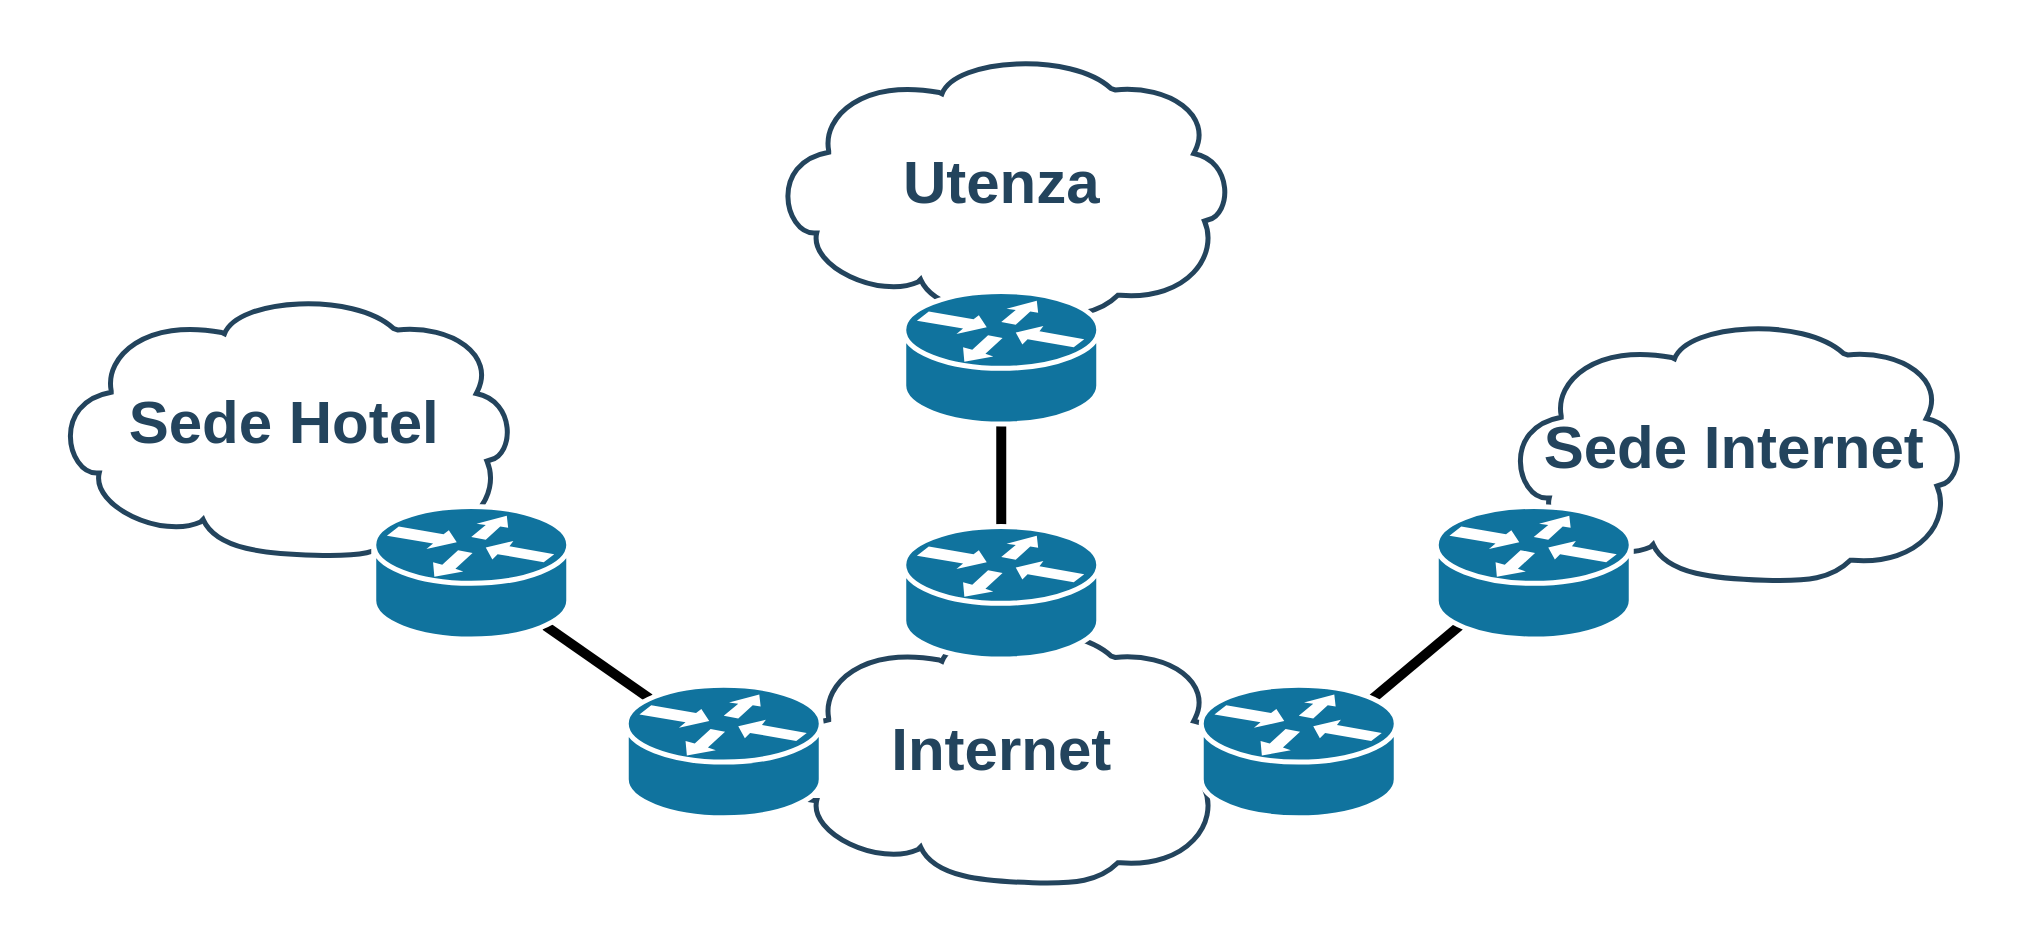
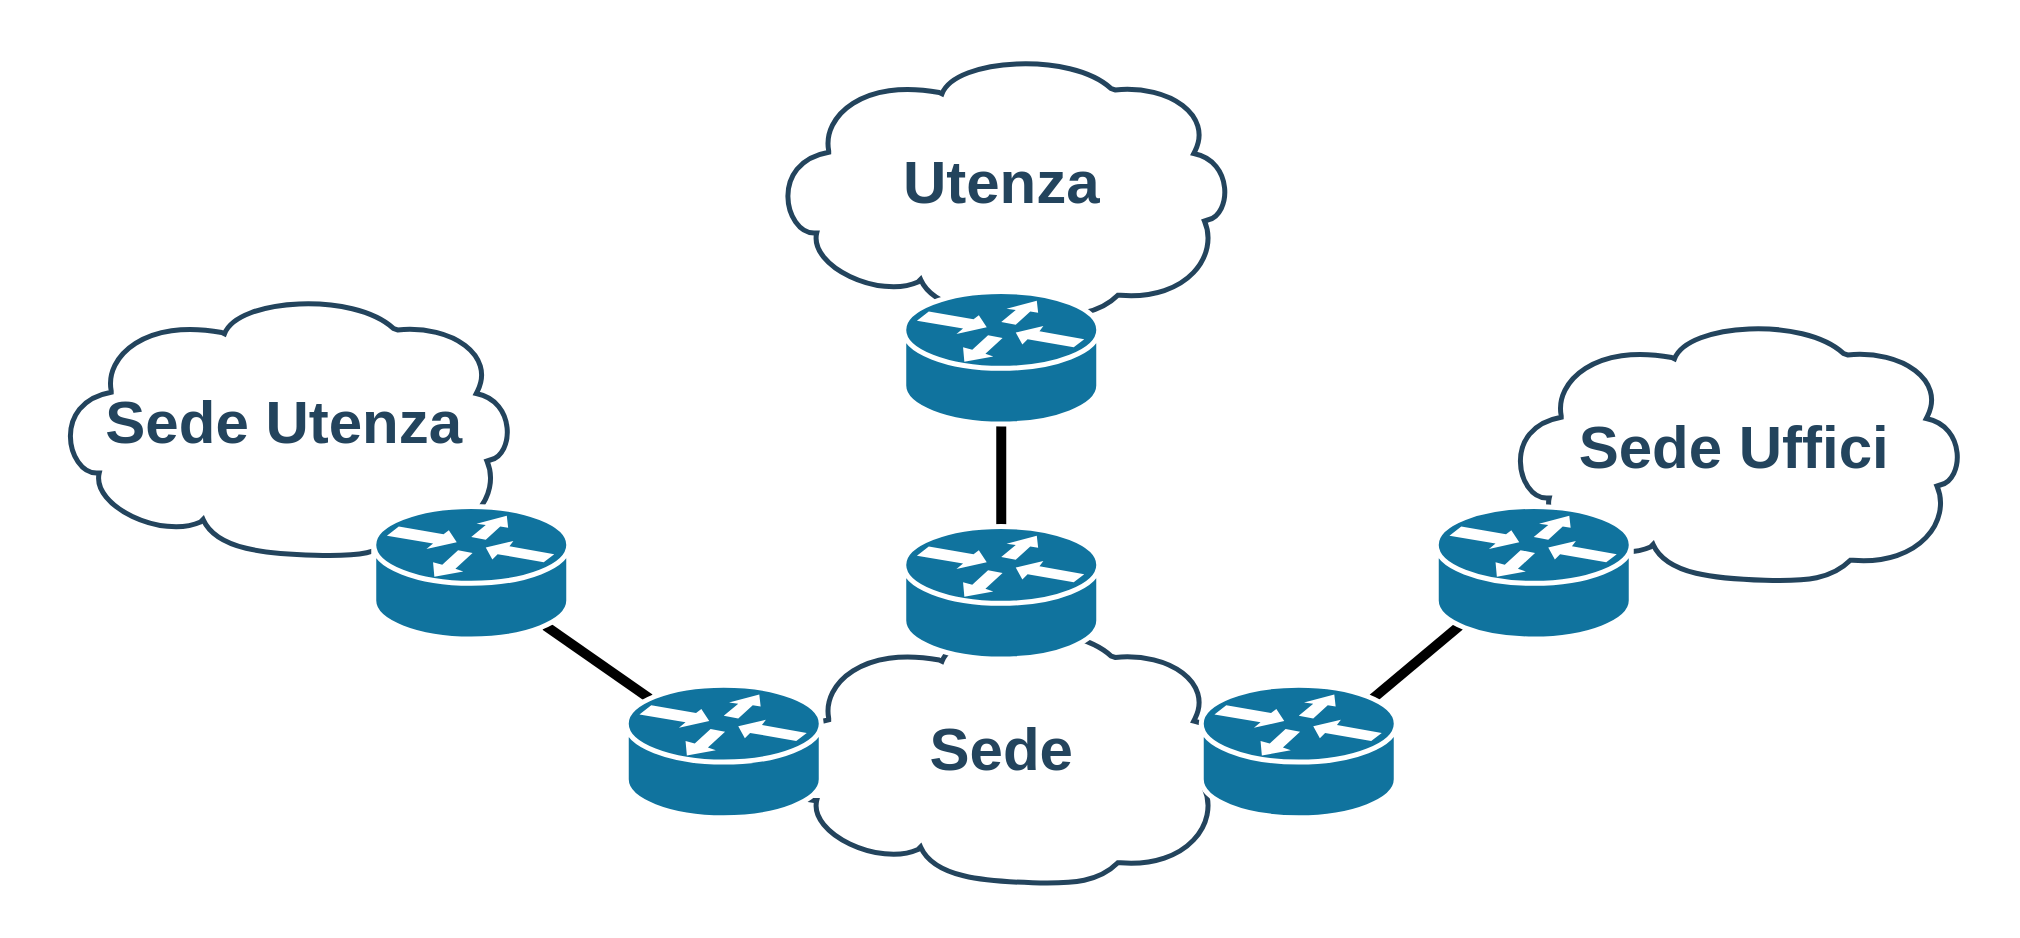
node "Sede Hotel": label "Sede Hotel" -> "Sede Utenza"
node "Sede Internet": label "Sede Internet" -> "Sede Uffici"
node "Internet": label "Internet" -> "Sede"
